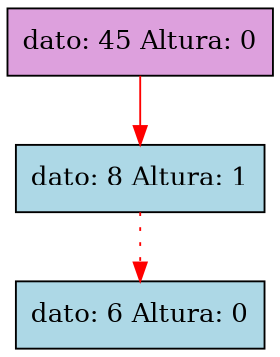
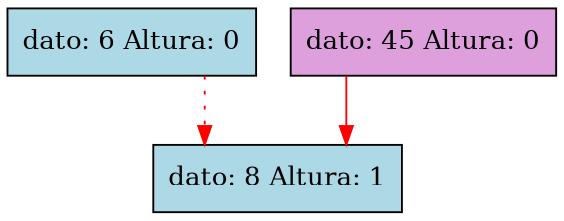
edge "dato: 8 Altura: 1" -> "dato: 6 Altura: 0": reversed
